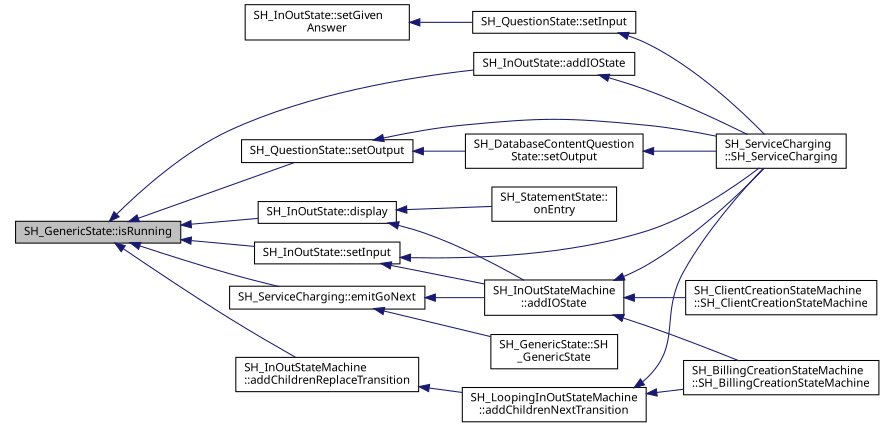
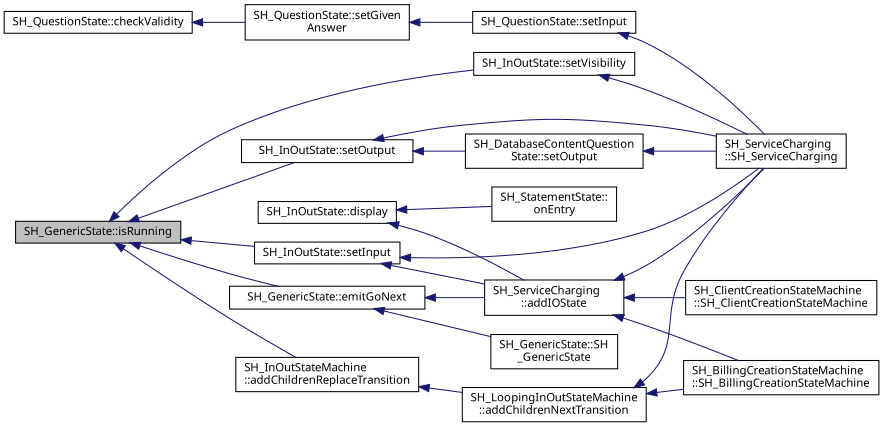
node "SH_QuestionState::checkValidity": added
node "SH_InOutState::setGiven Answer": label "SH_InOutState::setGiven Answer" -> "SH_QuestionState::setGiven Answer"
node "SH_InOutState::addIOState": label "SH_InOutState::addIOState" -> "SH_InOutState::setVisibility"
node "SH_QuestionState::setOutput": label "SH_QuestionState::setOutput" -> "SH_InOutState::setOutput"
edge "SH_InOutState::display" -> "SH_GenericState::isRunning": removed
node "SH_ServiceCharging::emitGoNext": label "SH_ServiceCharging::emitGoNext" -> "SH_GenericState::emitGoNext"
node "SH_InOutStateMachine ::addIOState": label "SH_InOutStateMachine ::addIOState" -> "SH_ServiceCharging ::addIOState"
